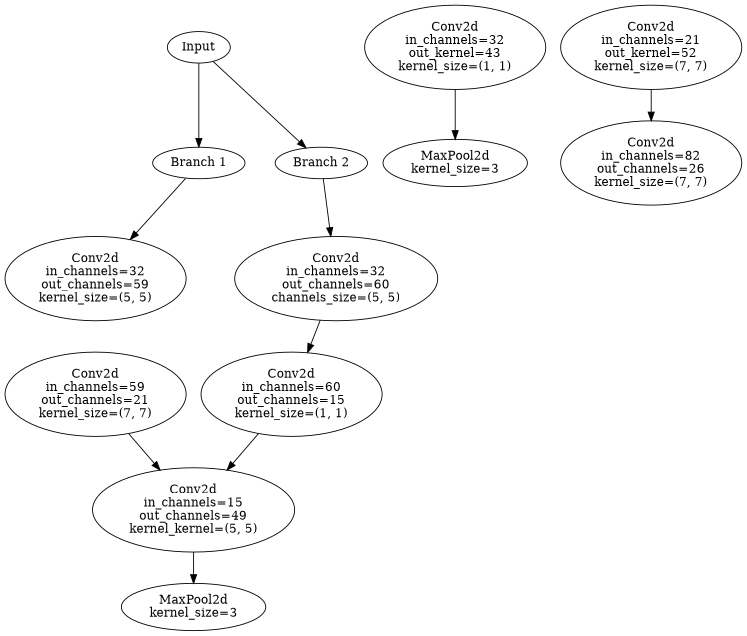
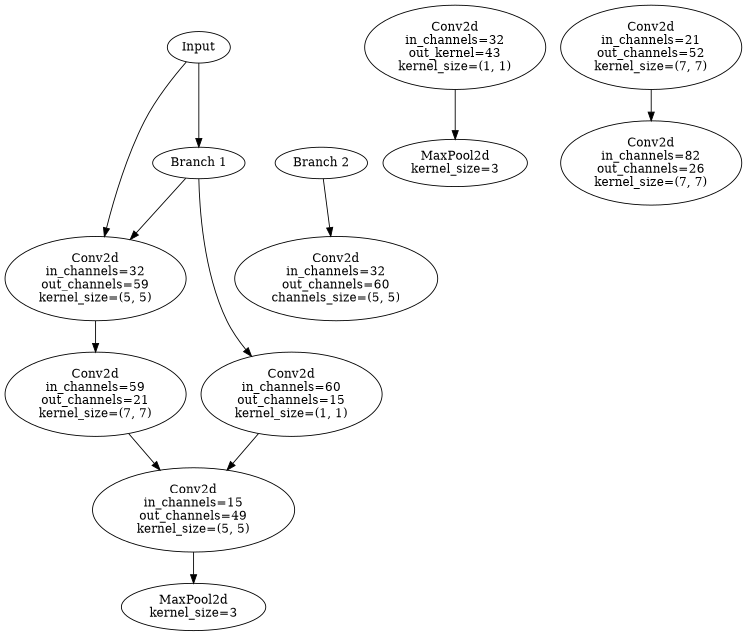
node "Conv2d in_channels=21 out_kernel=52 kernel_size=(7, 7)": label "Conv2d in_channels=21 out_kernel=52 kernel_size=(7, 7)" -> "Conv2d in_channels=21 out_channels=52 kernel_size=(7, 7)"
edge "Input" -> "Branch 2": now "Input" -> "Conv2d in_channels=32 out_channels=59 kernel_size=(5, 5)"
edge "Conv2d in_channels=32 out_channels=59 kernel_size=(5, 5)" -> "Conv2d in_channels=59 out_channels=21 kernel_size=(7, 7)": added
edge "Conv2d in_channels=32 out_channels=60 channels_size=(5, 5)" -> "Conv2d in_channels=60 out_channels=15 kernel_size=(1, 1)": now "Branch 1" -> "Conv2d in_channels=60 out_channels=15 kernel_size=(1, 1)"
node "Conv2d in_channels=15 out_channels=49 kernel_kernel=(5, 5)": label "Conv2d in_channels=15 out_channels=49 kernel_kernel=(5, 5)" -> "Conv2d in_channels=15 out_channels=49 kernel_size=(5, 5)"
